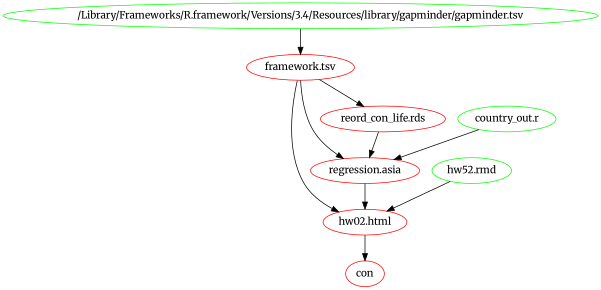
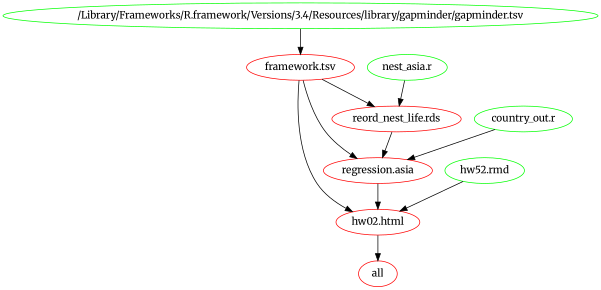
node "nest_asia.r": added
node "reord_con_life.rds": label "reord_con_life.rds" -> "reord_nest_life.rds"
node "con": label "con" -> "all"
